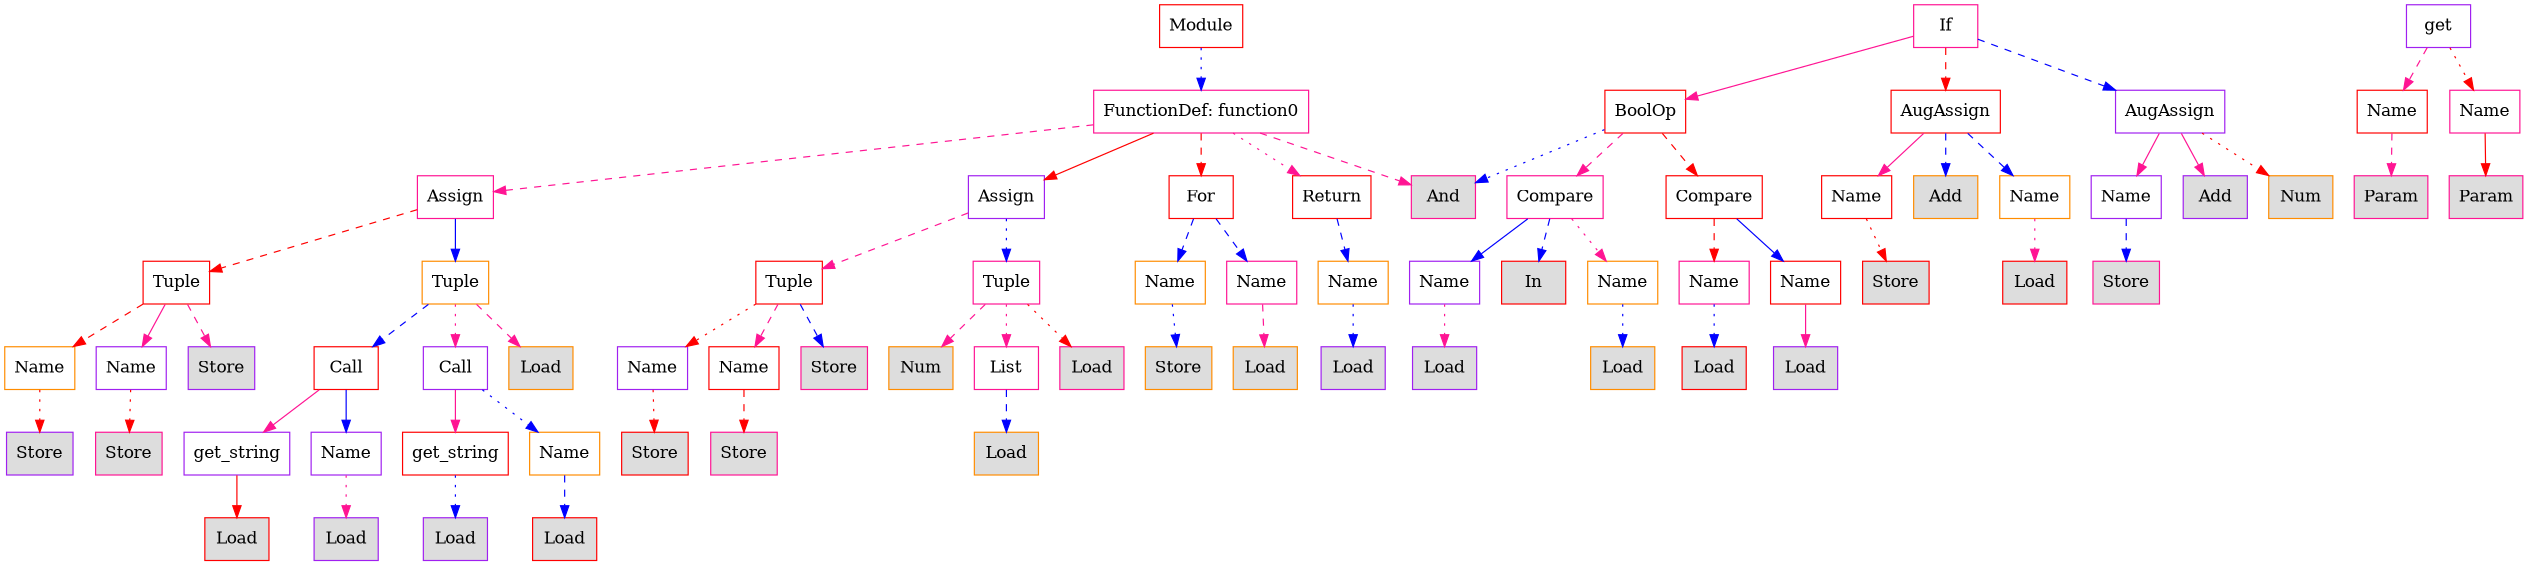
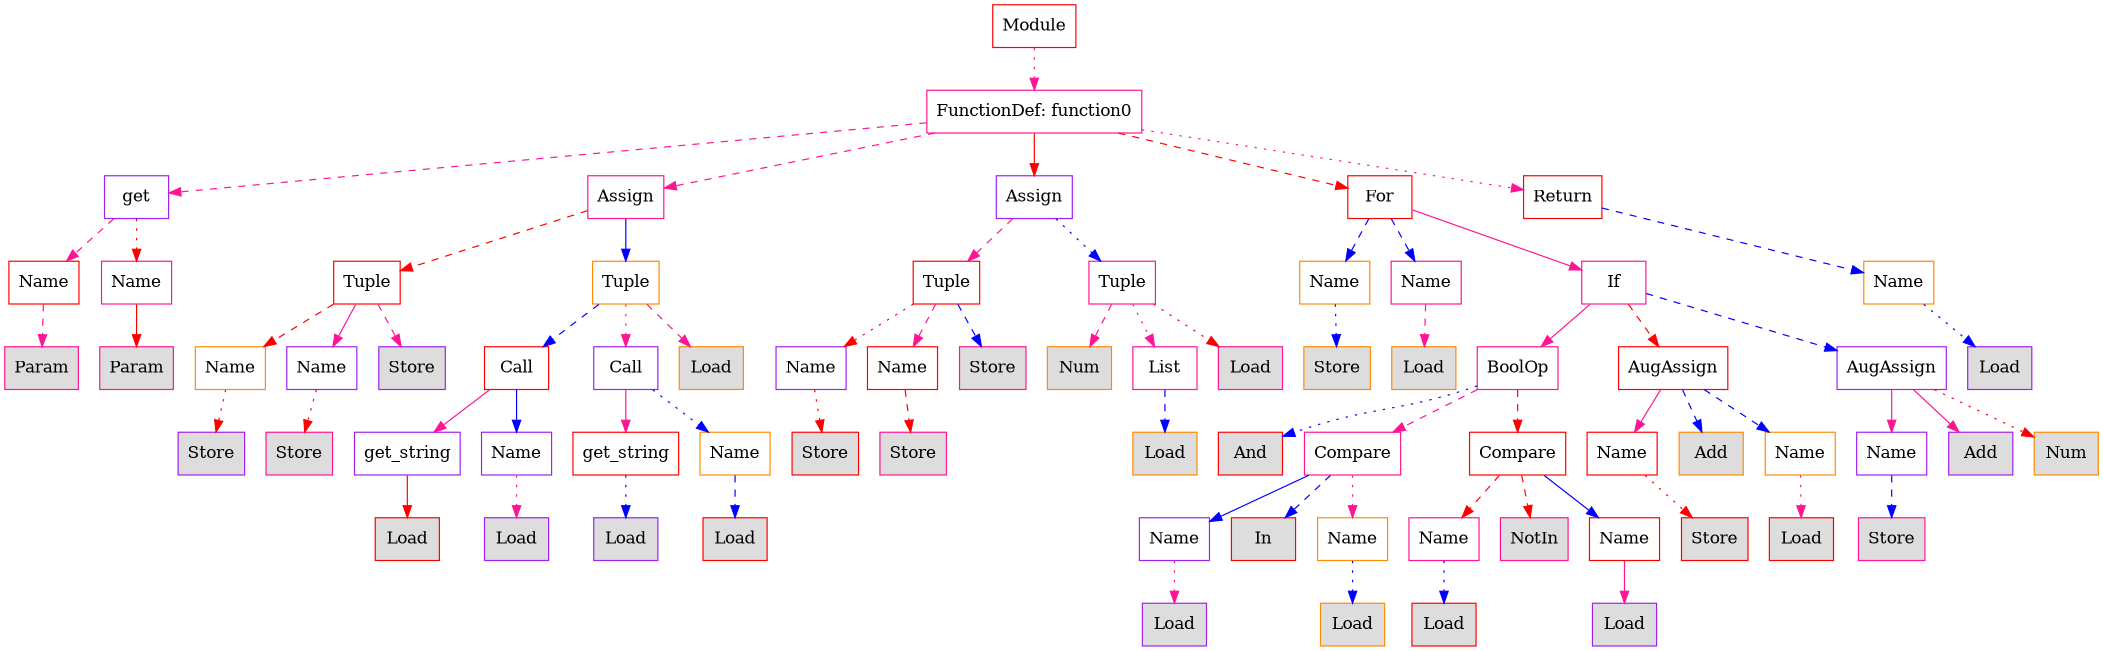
edge "Module" -> "FunctionDef: function0": color blue -> deeppink
node "BoolOp": color red -> deeppink
edge "FunctionDef: function0" -> "And": now "FunctionDef: function0" -> "get"
node "And": color deeppink -> red
edge "For" -> "If": added
node "NotIn": added
